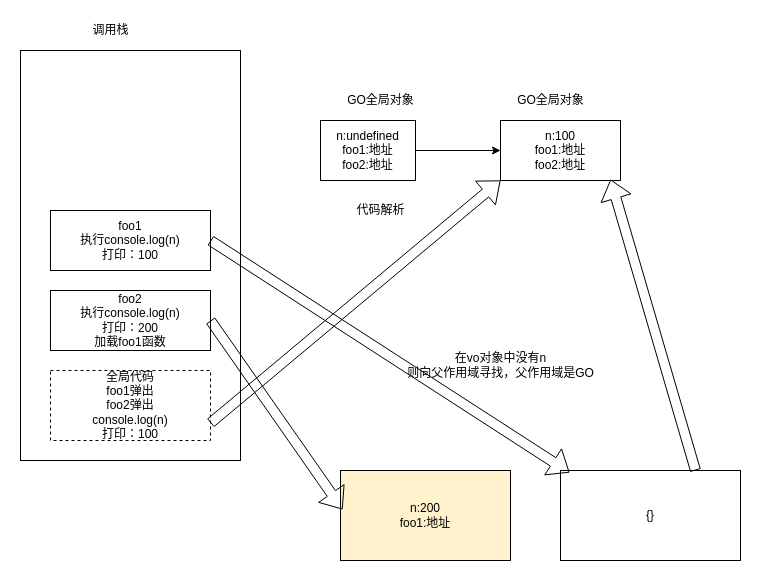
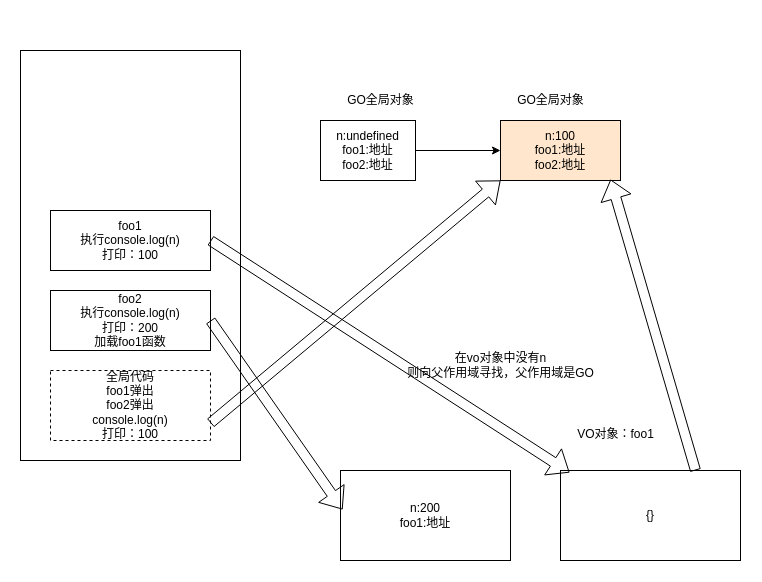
node "调用栈": removed
node "n:100 foo1:地址 foo2:地址": fillcolor #ffffff -> #ffe6cc
node "代码解析": removed
node "VO对象：foo1": added
node "n:200 foo1:地址": fillcolor #fff2cc -> #ffffff
